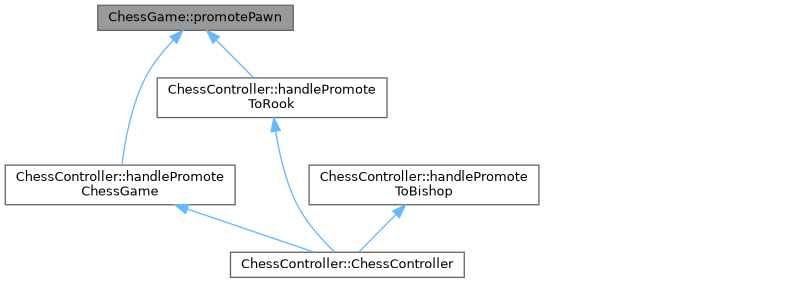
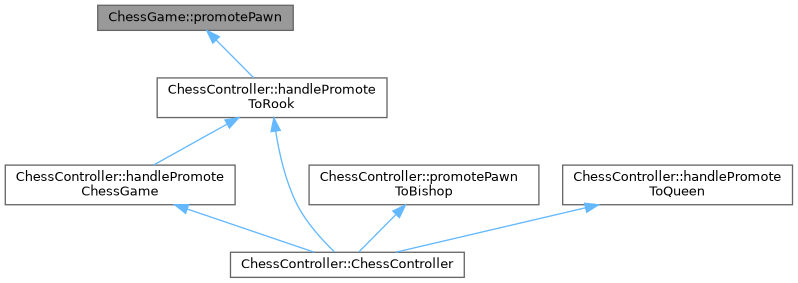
edge "ChessController::handlePromote ChessGame" -> "ChessGame::promotePawn": now "ChessController::handlePromote ChessGame" -> "ChessController::handlePromote ToRook"
node "ChessController::handlePromote ToBishop": label "ChessController::handlePromote ToBishop" -> "ChessController::promotePawn ToBishop"
node "ChessController::handlePromote ToQueen": added
